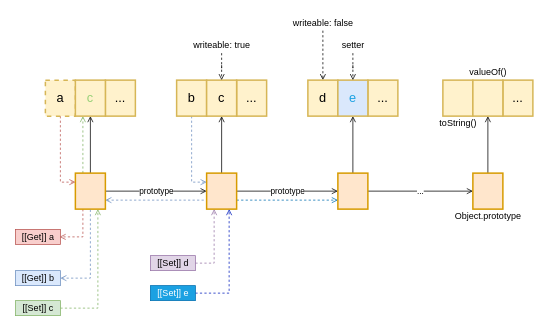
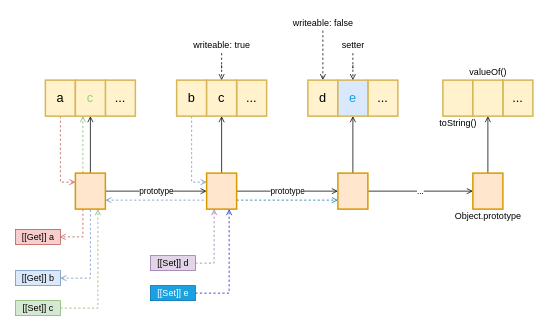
node "a": style dashed -> solid
